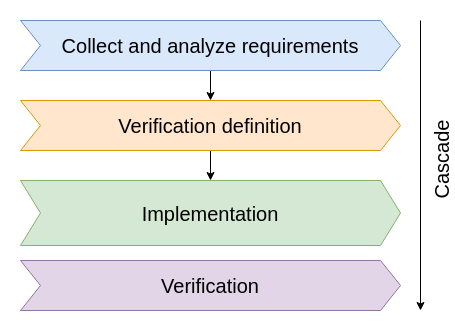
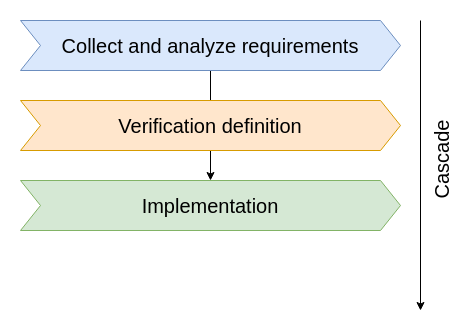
edge "Collect and analyze requirements" -> "Verification definition": arrowhead classic -> none
node "Implementation": size 380x65 -> 380x50
node "Verification": removed
